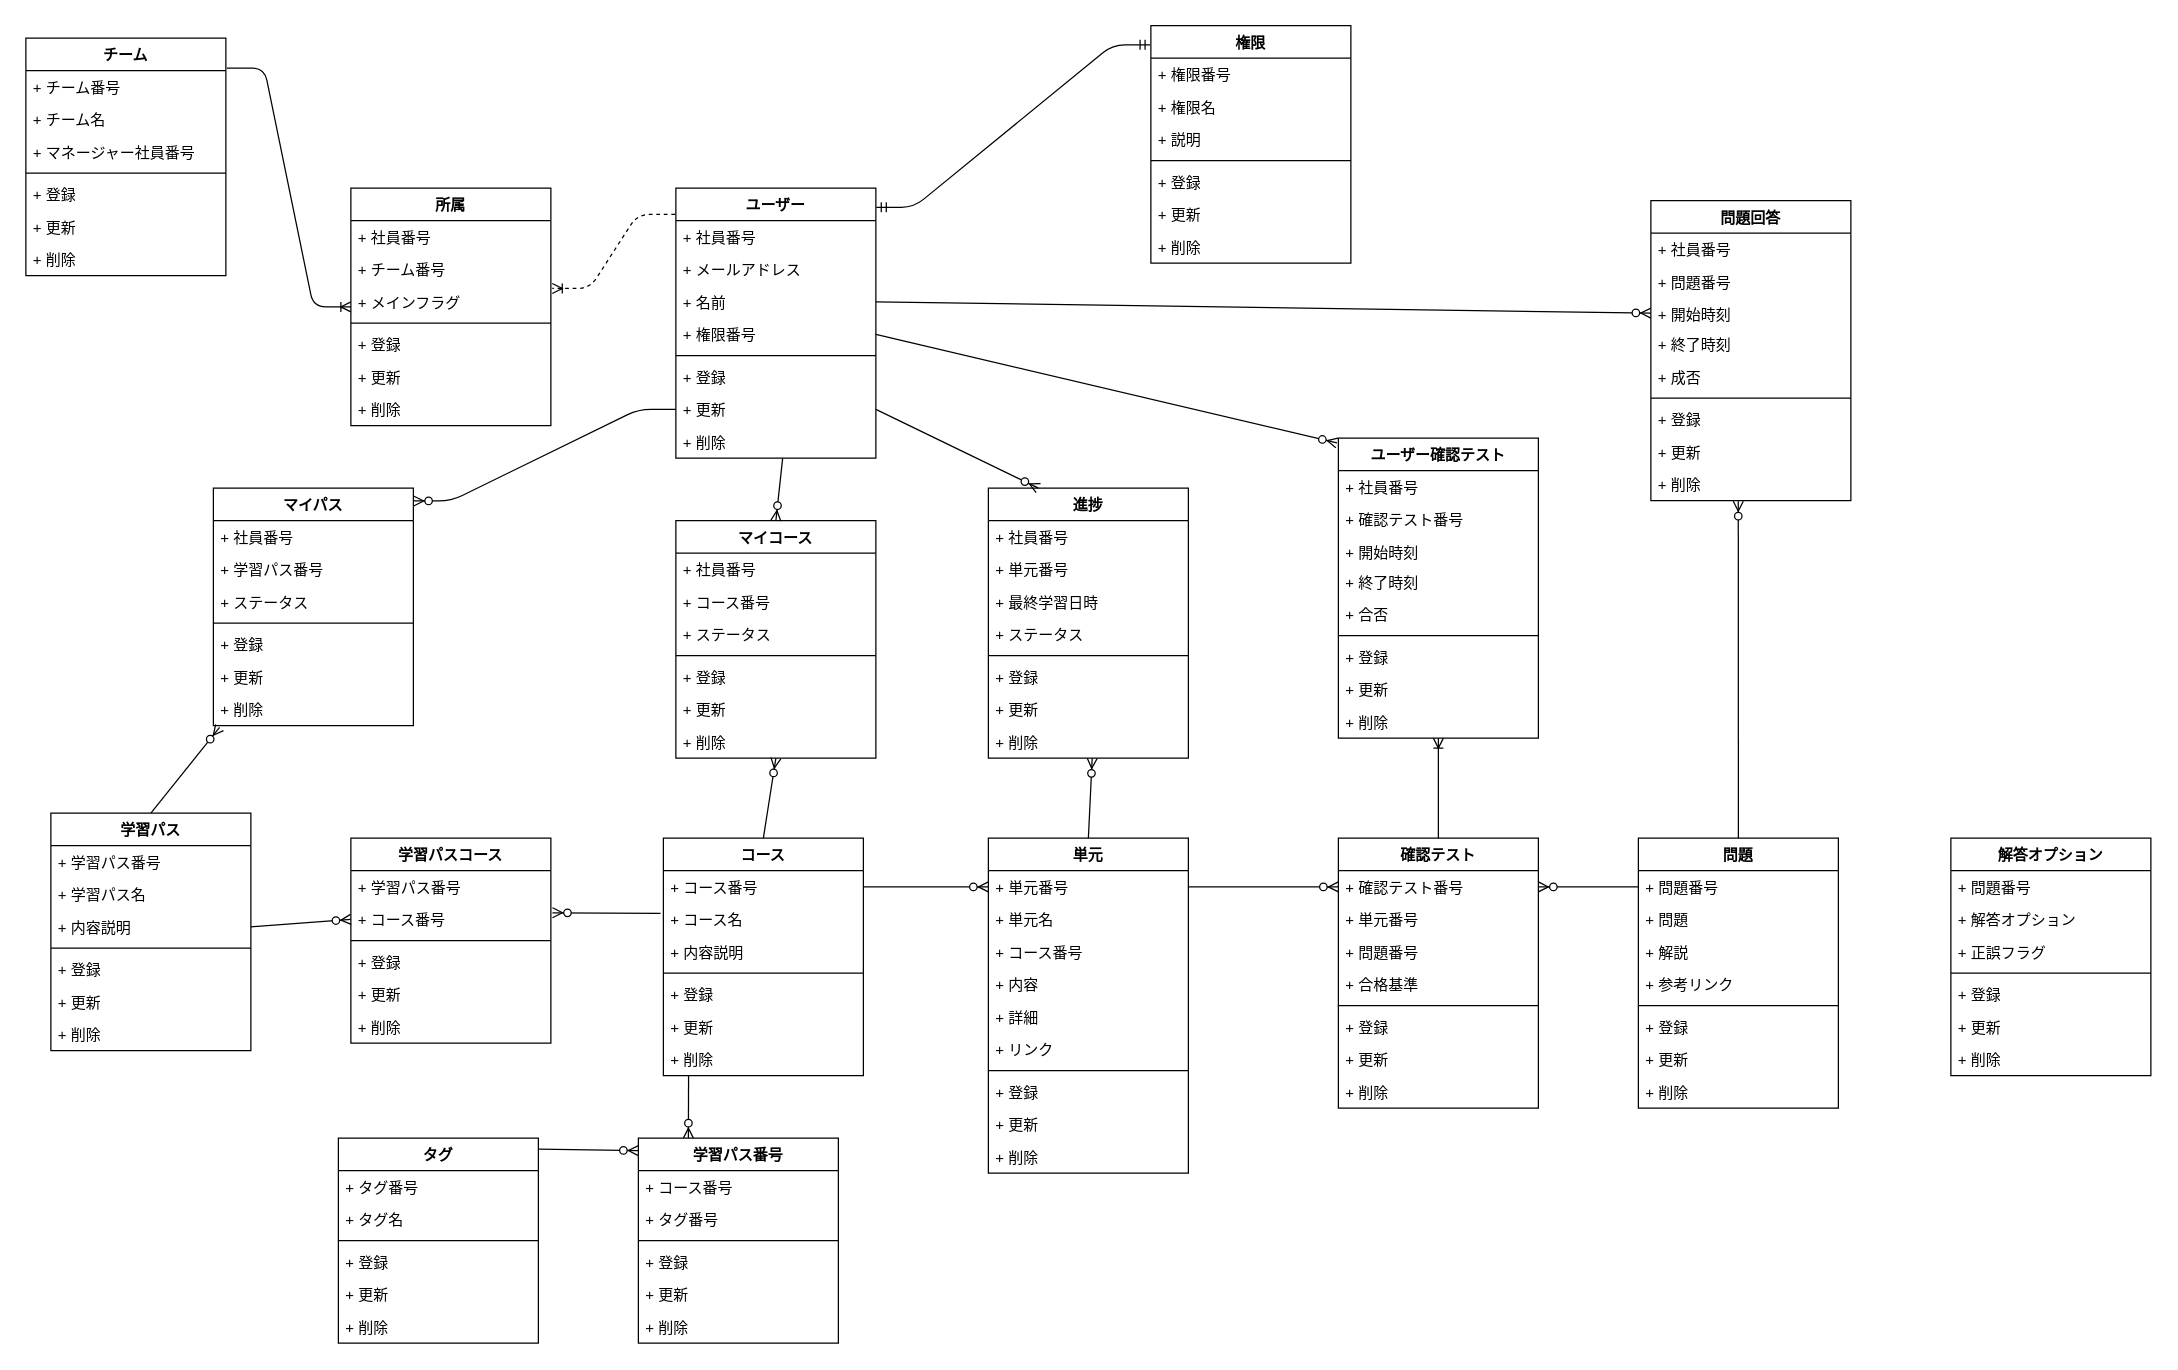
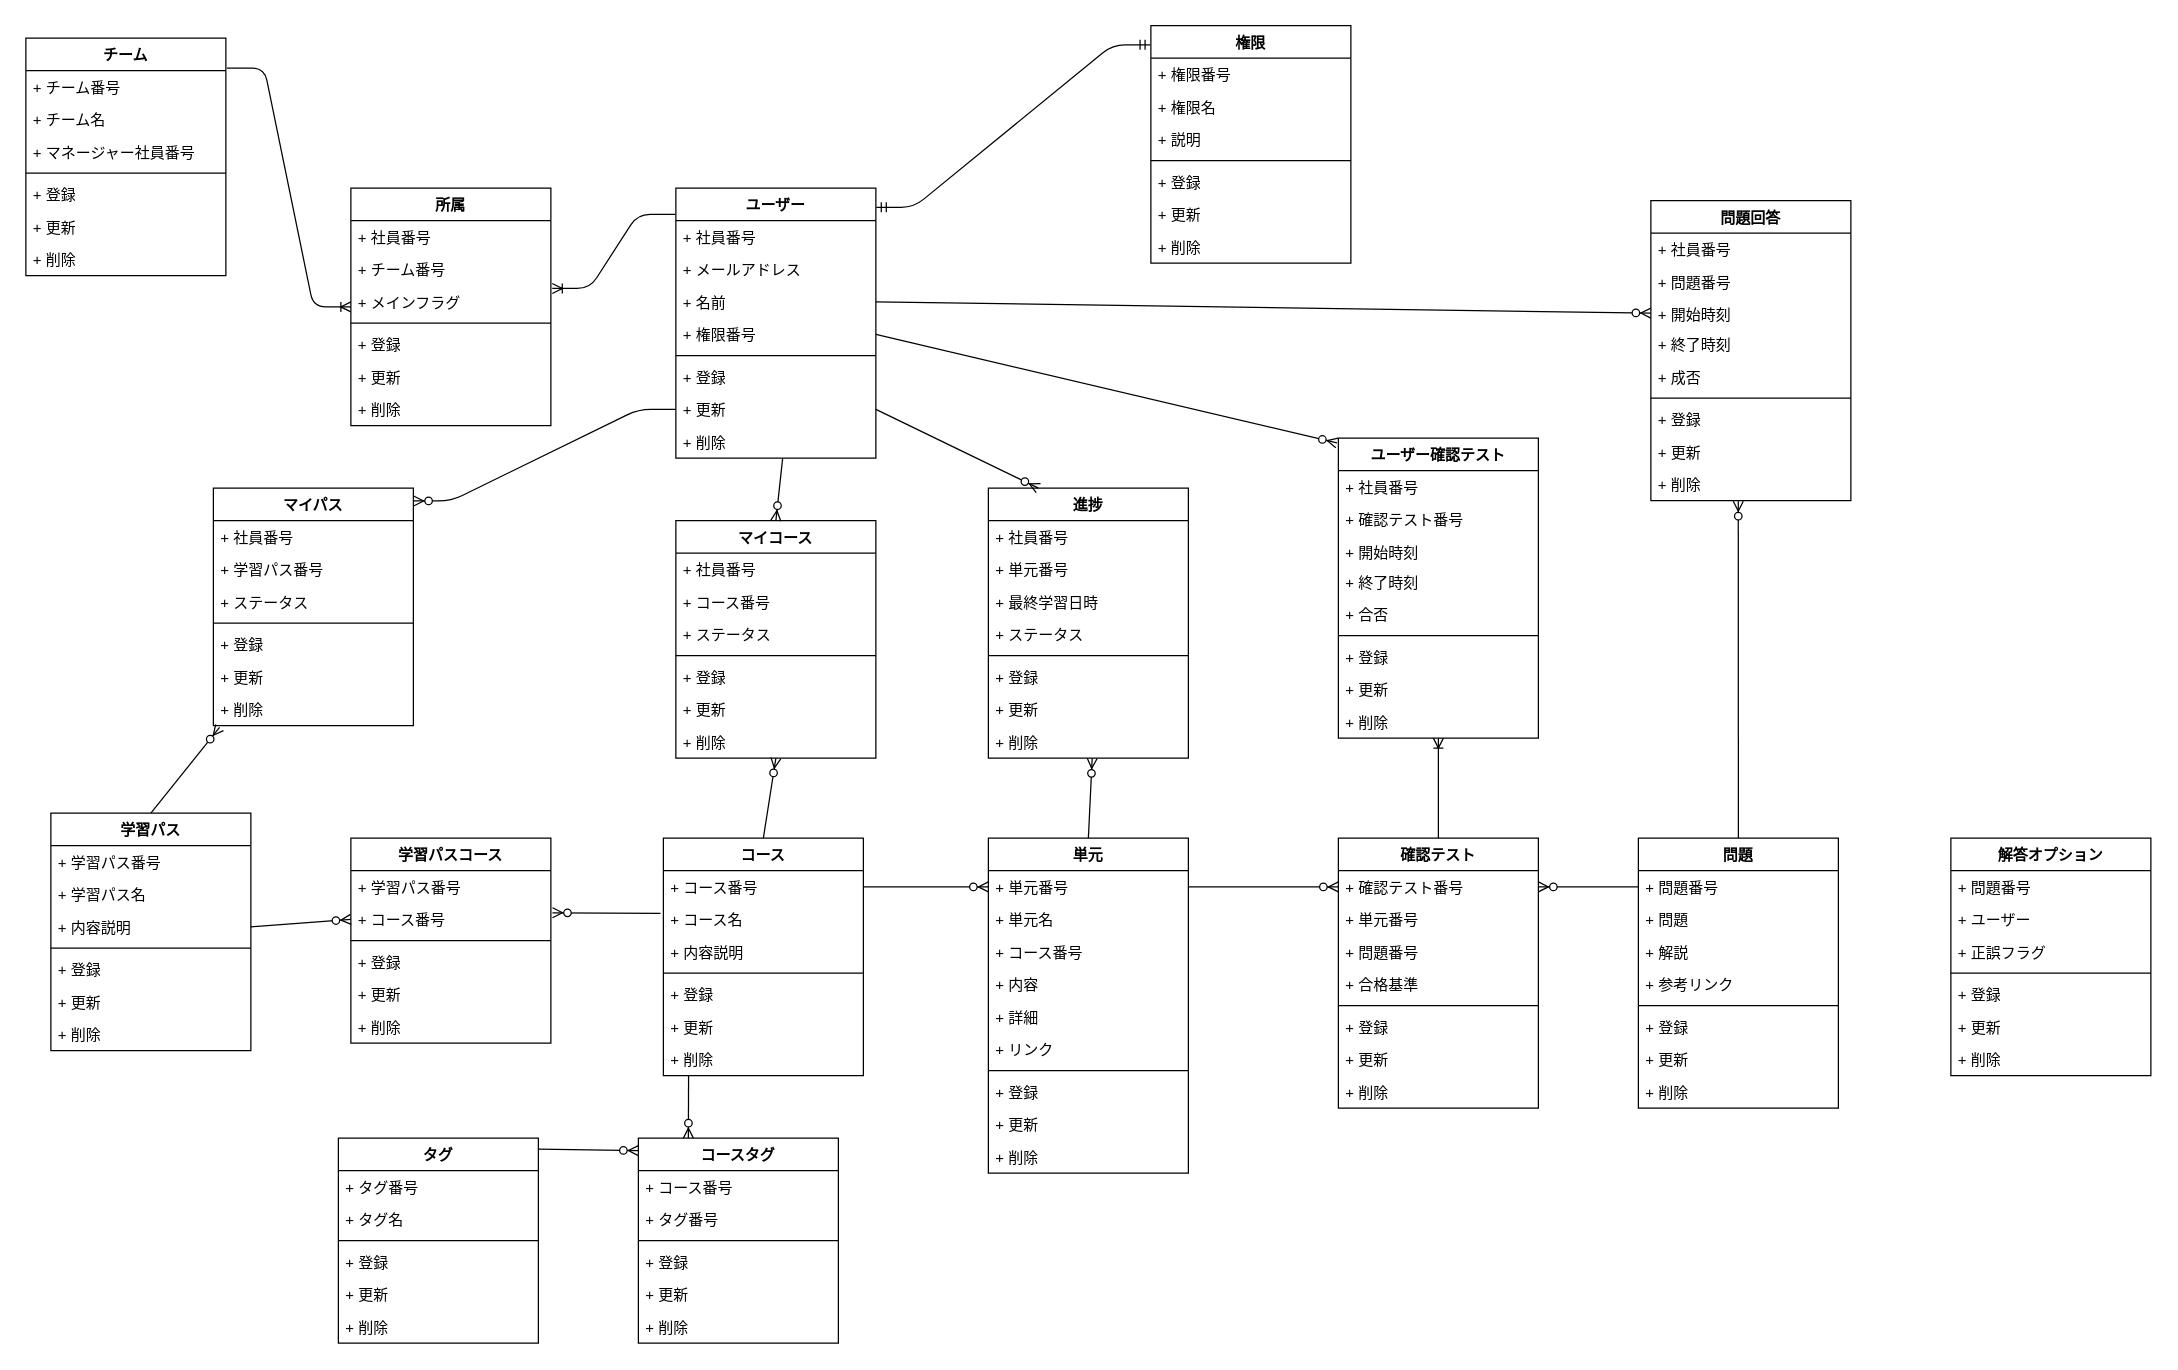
edge "ユーザー" -> "+ メインフラグ": style dashed -> solid
node "+ 解答オプション": label "+ 解答オプション" -> "+ ユーザー"
node "学習パス番号": label "学習パス番号" -> "コースタグ"
